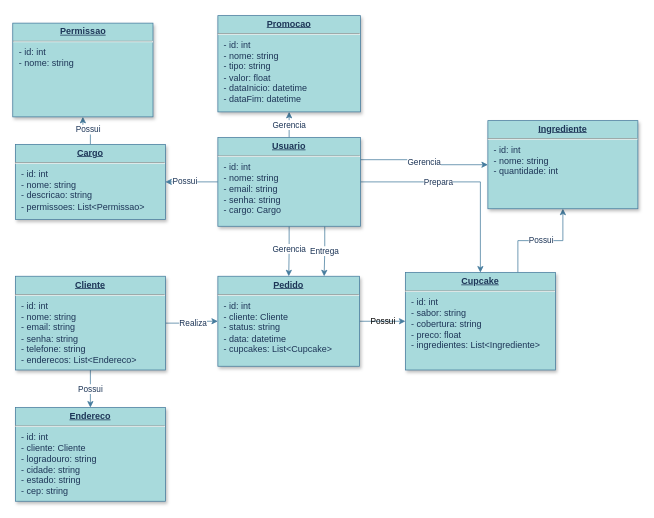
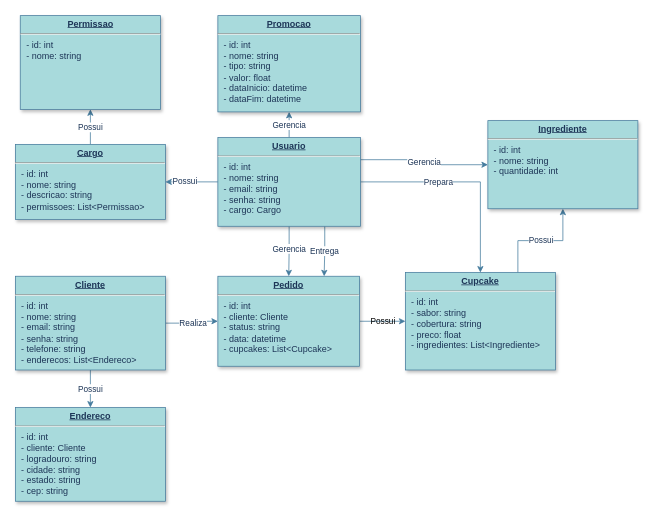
node "Permissao - id: int - nome: string": moved (83, 70) -> (90, 62)
